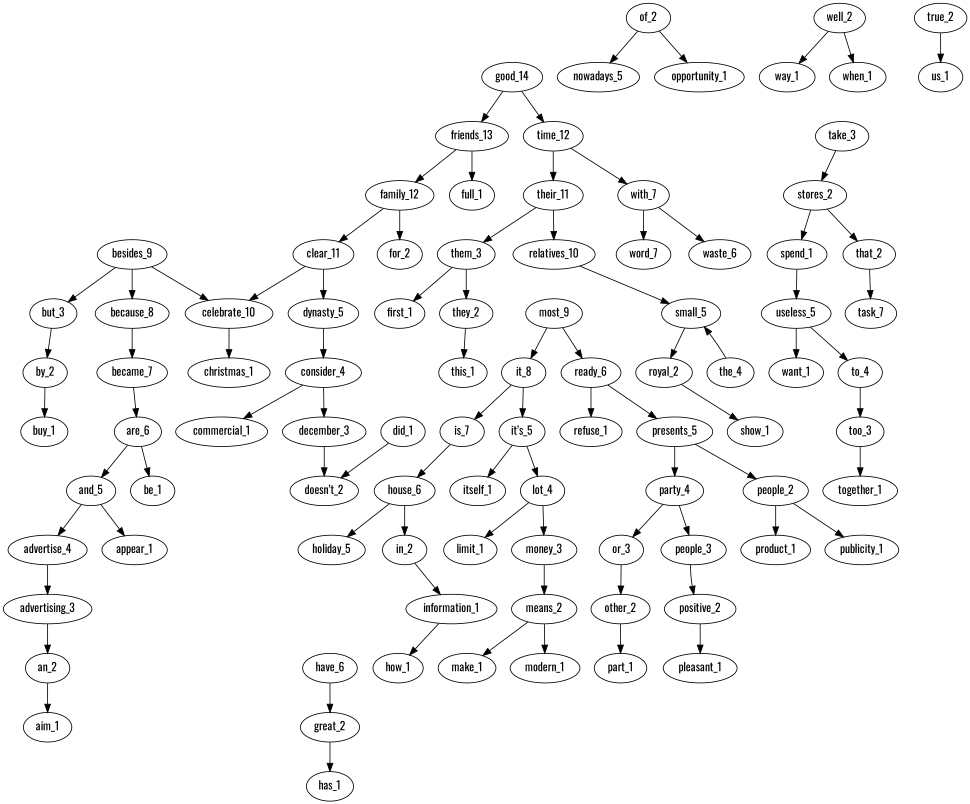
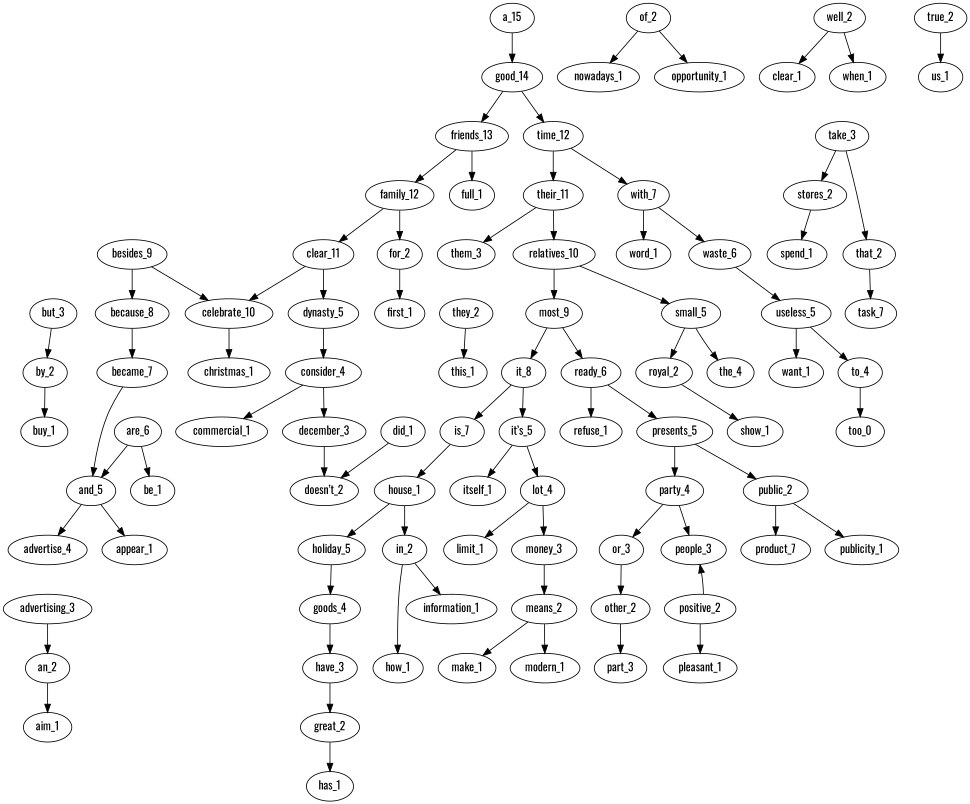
node "a_15": added
node "nowadays_5": label "nowadays_5" -> "nowadays_1"
node "way_1": label "way_1" -> "clear_1"
edge "stores_2" -> "that_2": now "take_3" -> "that_2"
node "word_7": label "word_7" -> "word_1"
edge "them_3" -> "they_2": removed
edge "relatives_10" -> "most_9": added
edge "spend_1" -> "useless_5": now "waste_6" -> "useless_5"
edge "them_3" -> "first_1": now "for_2" -> "first_1"
edge "besides_9" -> "but_3": removed
edge "the_4" -> "small_5": reversed
edge "became_7" -> "are_6": now "became_7" -> "and_5"
node "too_3": label "too_3" -> "too_0"
node "house_6": label "house_6" -> "house_1"
node "people_2": label "people_2" -> "public_2"
node "together_1": removed
node "product_1": label "product_1" -> "product_7"
edge "advertise_4" -> "advertising_3": removed
edge "people_3" -> "positive_2": reversed
node "goods_4": added
edge "information_1" -> "how_1": now "in_2" -> "how_1"
node "have_6": label "have_6" -> "have_3"
node "part_1": label "part_1" -> "part_3"
